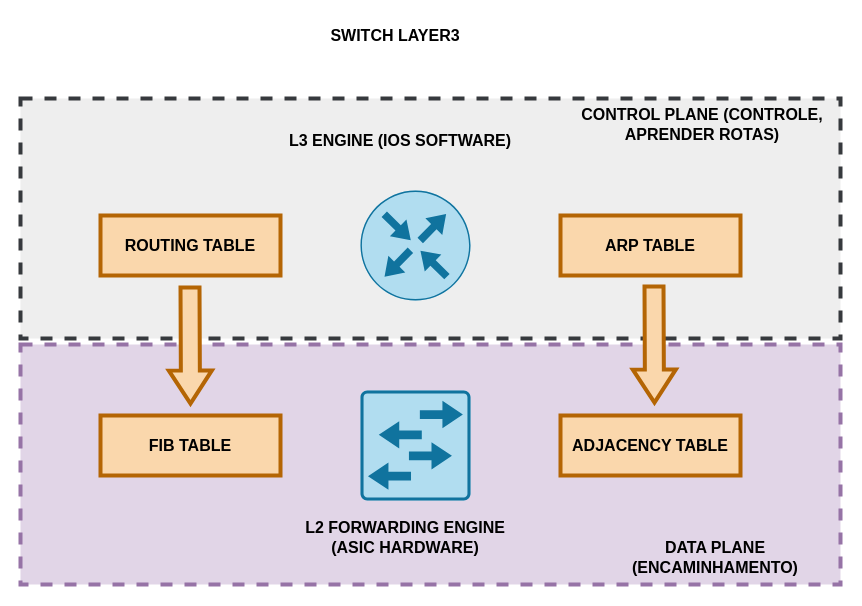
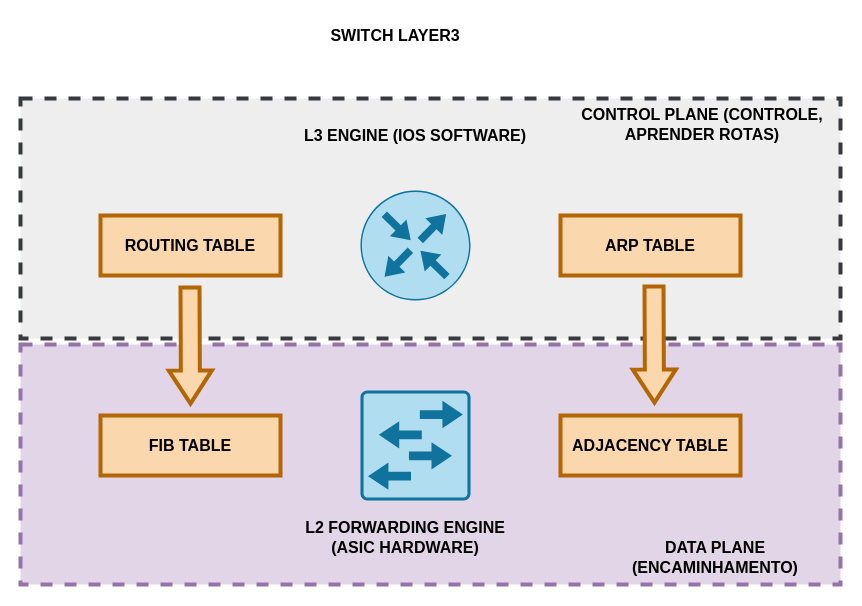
node "L3 ENGINE (IOS SOFTWARE)": moved (401, 141) -> (416, 136)
